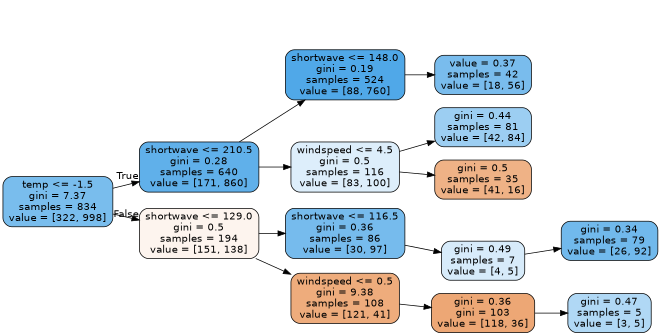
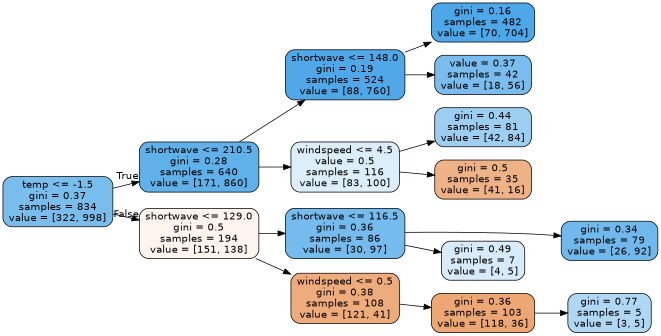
node "gini = 0.16 samples = 482 value = [70, 704]": added
node "windspeed <= 4.5 gini = 0.5 samples = 116 value = [83, 100]": label "windspeed <= 4.5 gini = 0.5 samples = 116 value = [83, 100]" -> "windspeed <= 4.5 value = 0.5 samples = 116 value = [83, 100]"
node "temp <= -1.5 gini = 7.37 samples = 834 value = [322, 998]": label "temp <= -1.5 gini = 7.37 samples = 834 value = [322, 998]" -> "temp <= -1.5 gini = 0.37 samples = 834 value = [322, 998]"
edge "gini = 0.49 samples = 7 value = [4, 5]" -> "gini = 0.34 samples = 79 value = [26, 92]": now "shortwave <= 116.5 gini = 0.36 samples = 86 value = [30, 97]" -> "gini = 0.34 samples = 79 value = [26, 92]"
node "windspeed <= 0.5 gini = 9.38 samples = 108 value = [121, 41]": label "windspeed <= 0.5 gini = 9.38 samples = 108 value = [121, 41]" -> "windspeed <= 0.5 gini = 0.38 samples = 108 value = [121, 41]"
node "gini = 0.36 gini = 103 value = [118, 36]": label "gini = 0.36 gini = 103 value = [118, 36]" -> "gini = 0.36 samples = 103 value = [118, 36]"
node "gini = 0.47 samples = 5 value = [3, 5]": label "gini = 0.47 samples = 5 value = [3, 5]" -> "gini = 0.77 samples = 5 value = [3, 5]"
